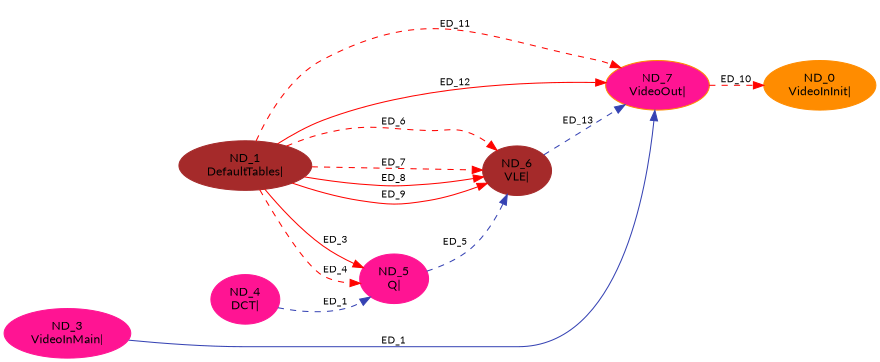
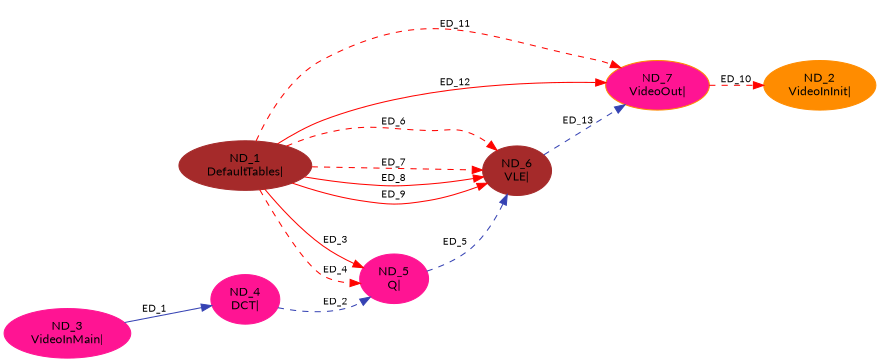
node "ND_0 VideoInInit|": label "ND_0 VideoInInit|" -> "ND_2 VideoInInit|"
edge "ND_4 DCT|" -> "ND_5 Q|": label "ED_1" -> "ED_2"
edge "ND_3 VideoInMain|" -> "ND_7 VideoOut|": now "ND_3 VideoInMain|" -> "ND_4 DCT|"
